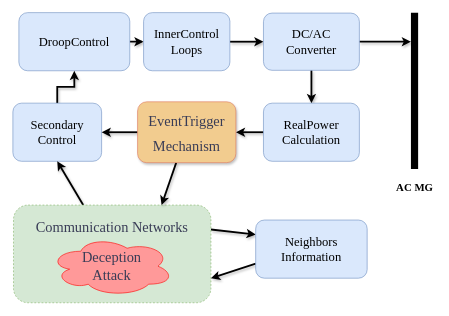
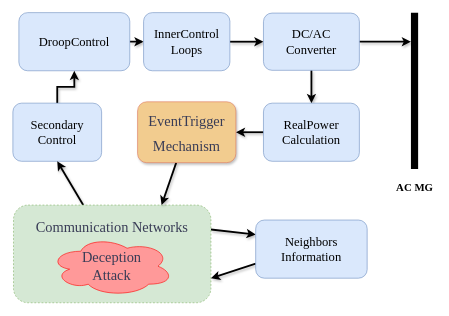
edge "EventTrigger Mechanism" -> "Secondary Control": removed
